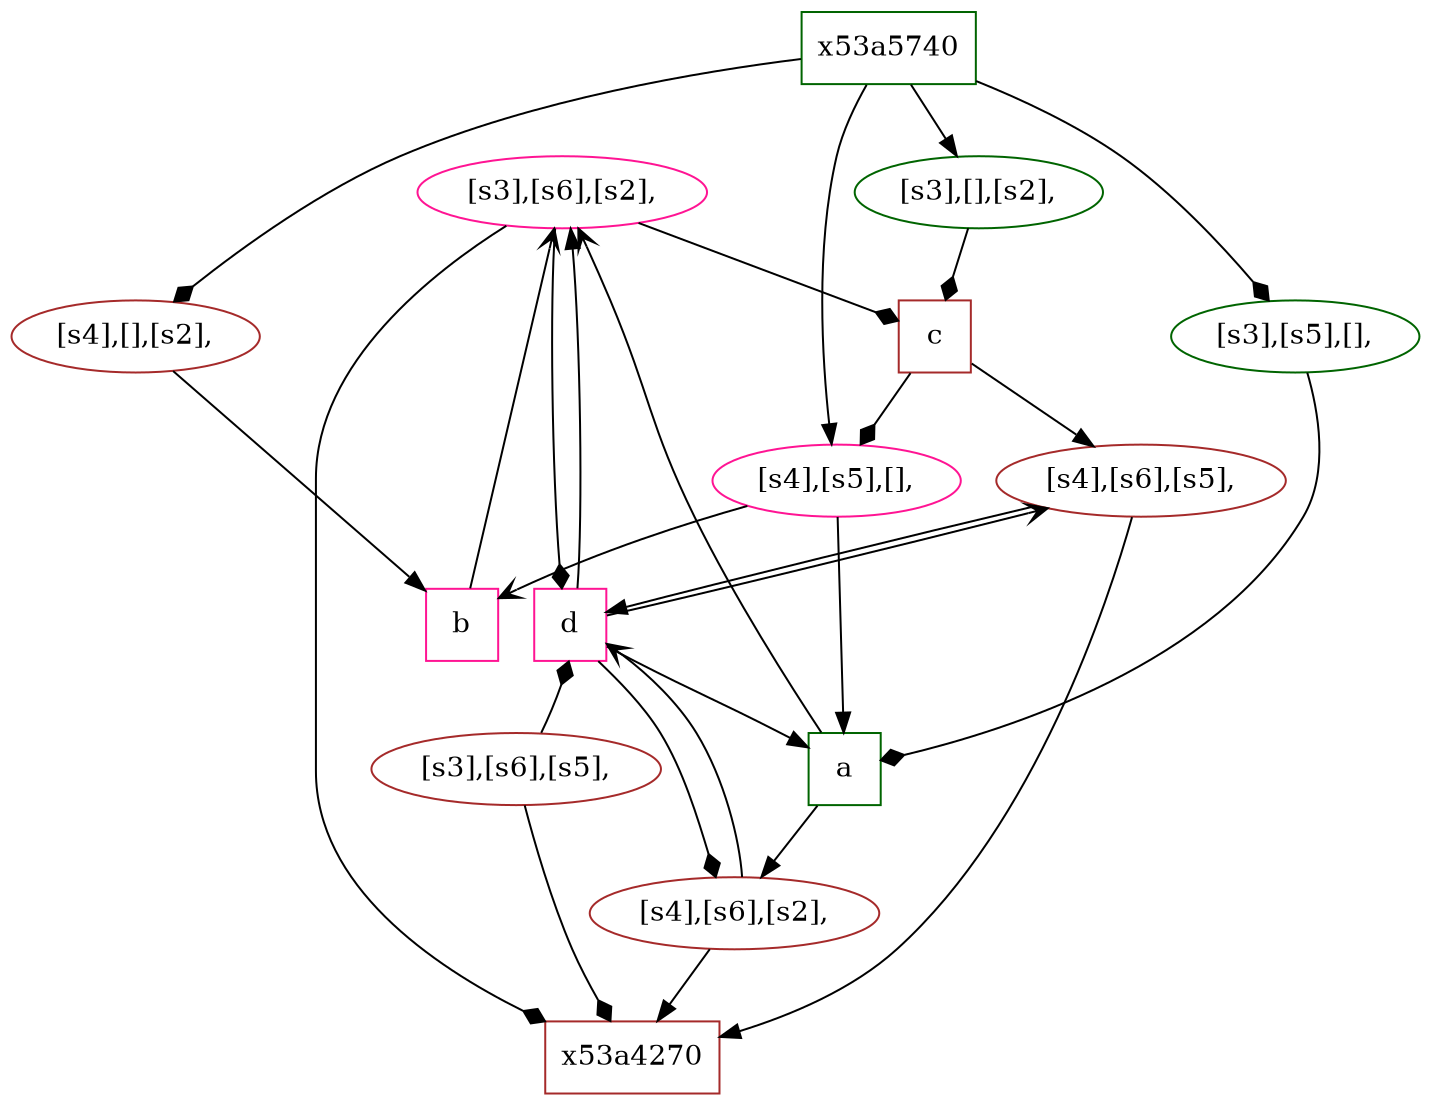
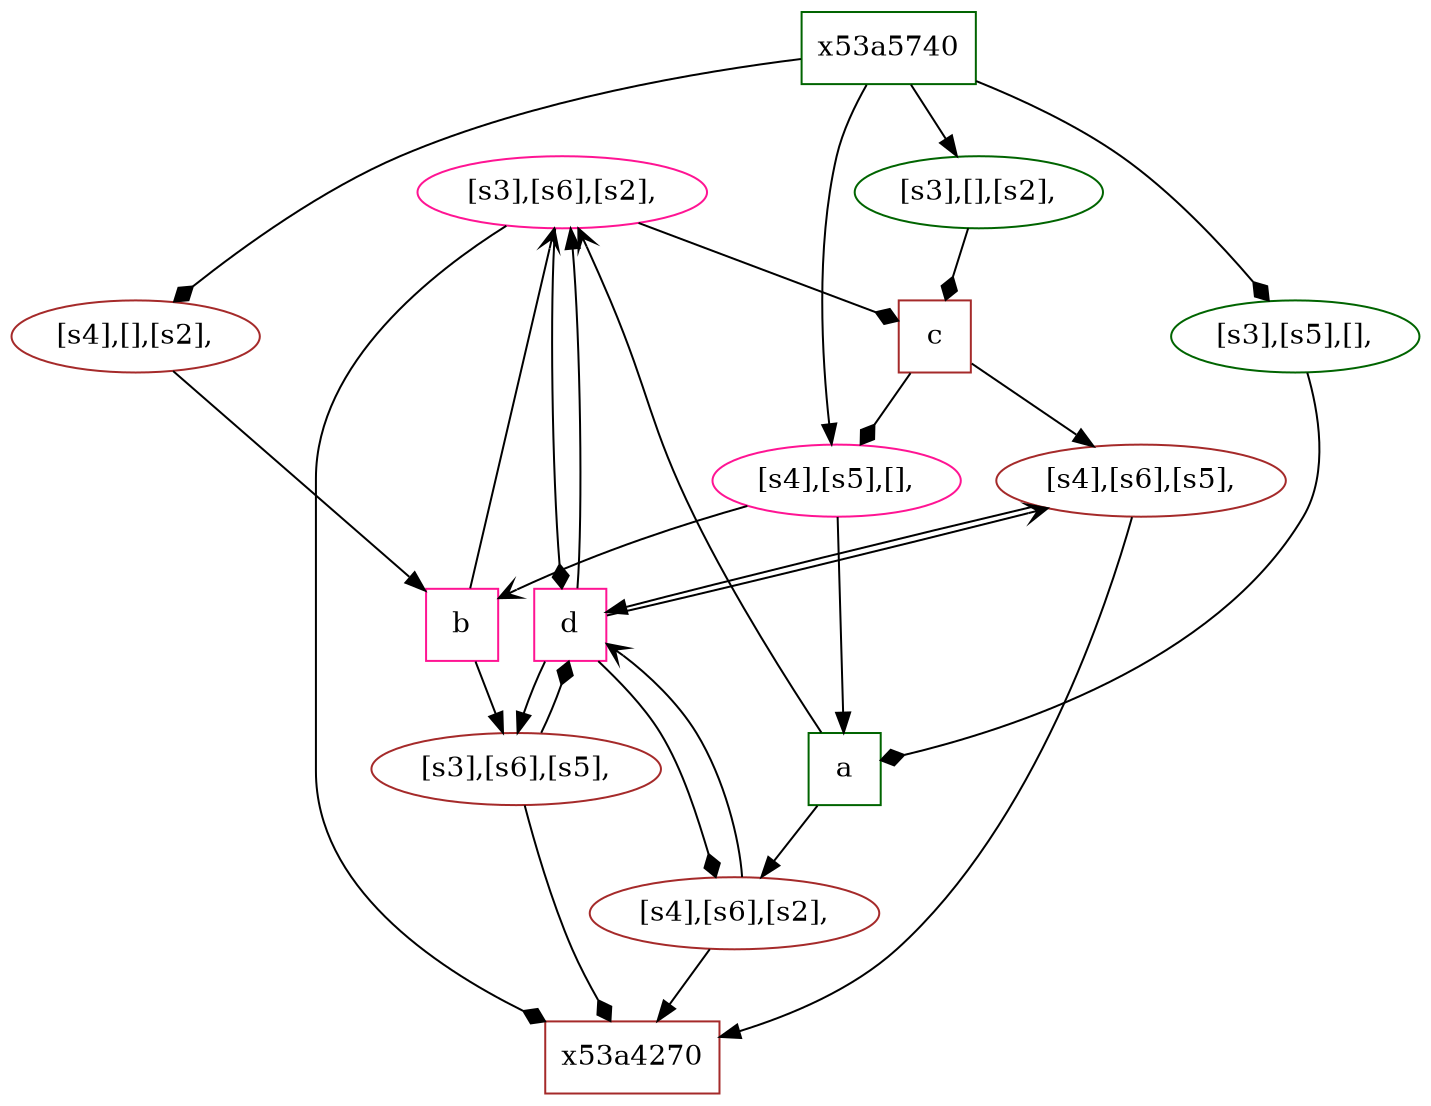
edge "b" -> "[s3],[s6],[s5],": added
edge "d" -> "a": now "d" -> "[s3],[s6],[s5],"
